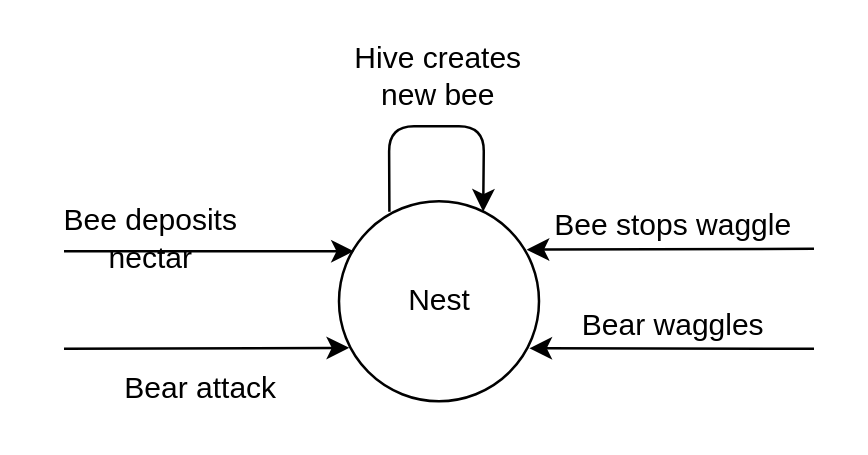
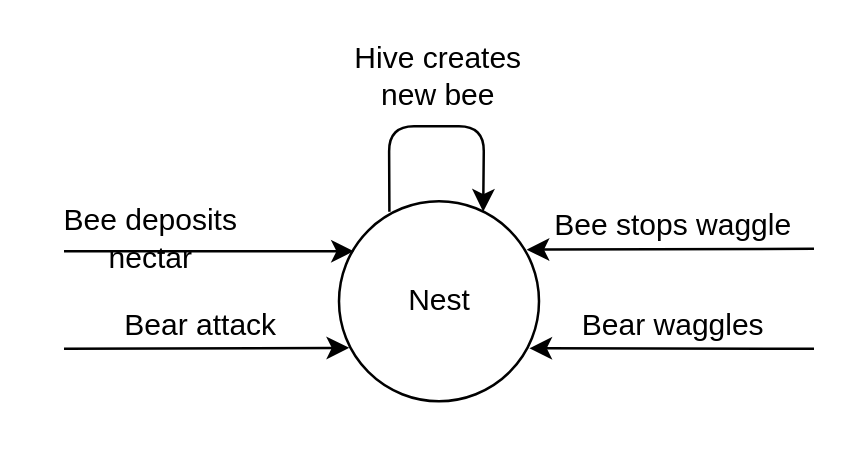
node "Bear attack": moved (201, 389) -> (201, 326)
